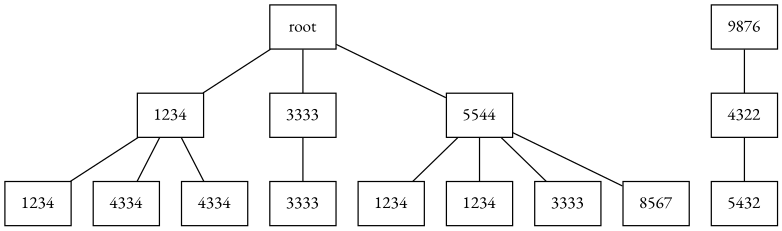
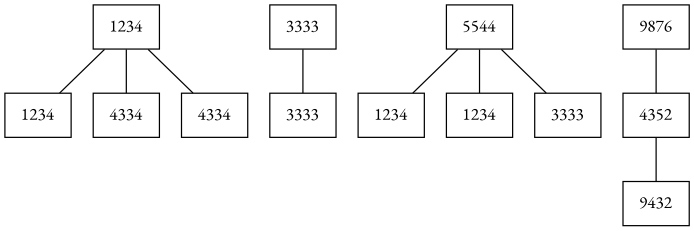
node "root": removed
node "4322": label "4322" -> "4352"
node "8567": removed
node "5432": label "5432" -> "9432"
